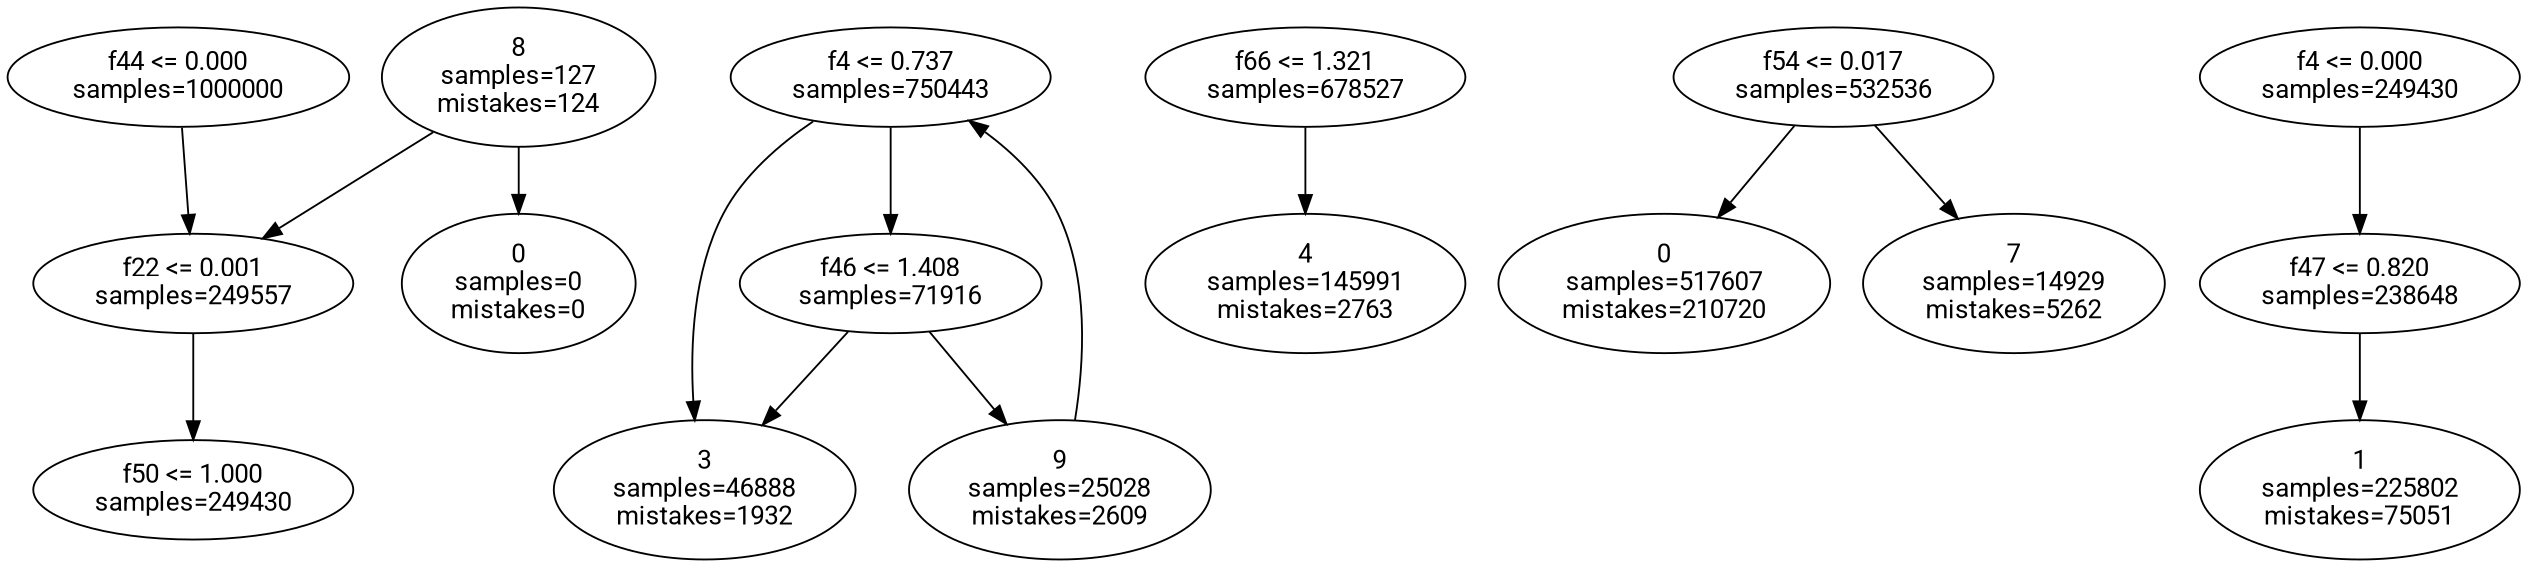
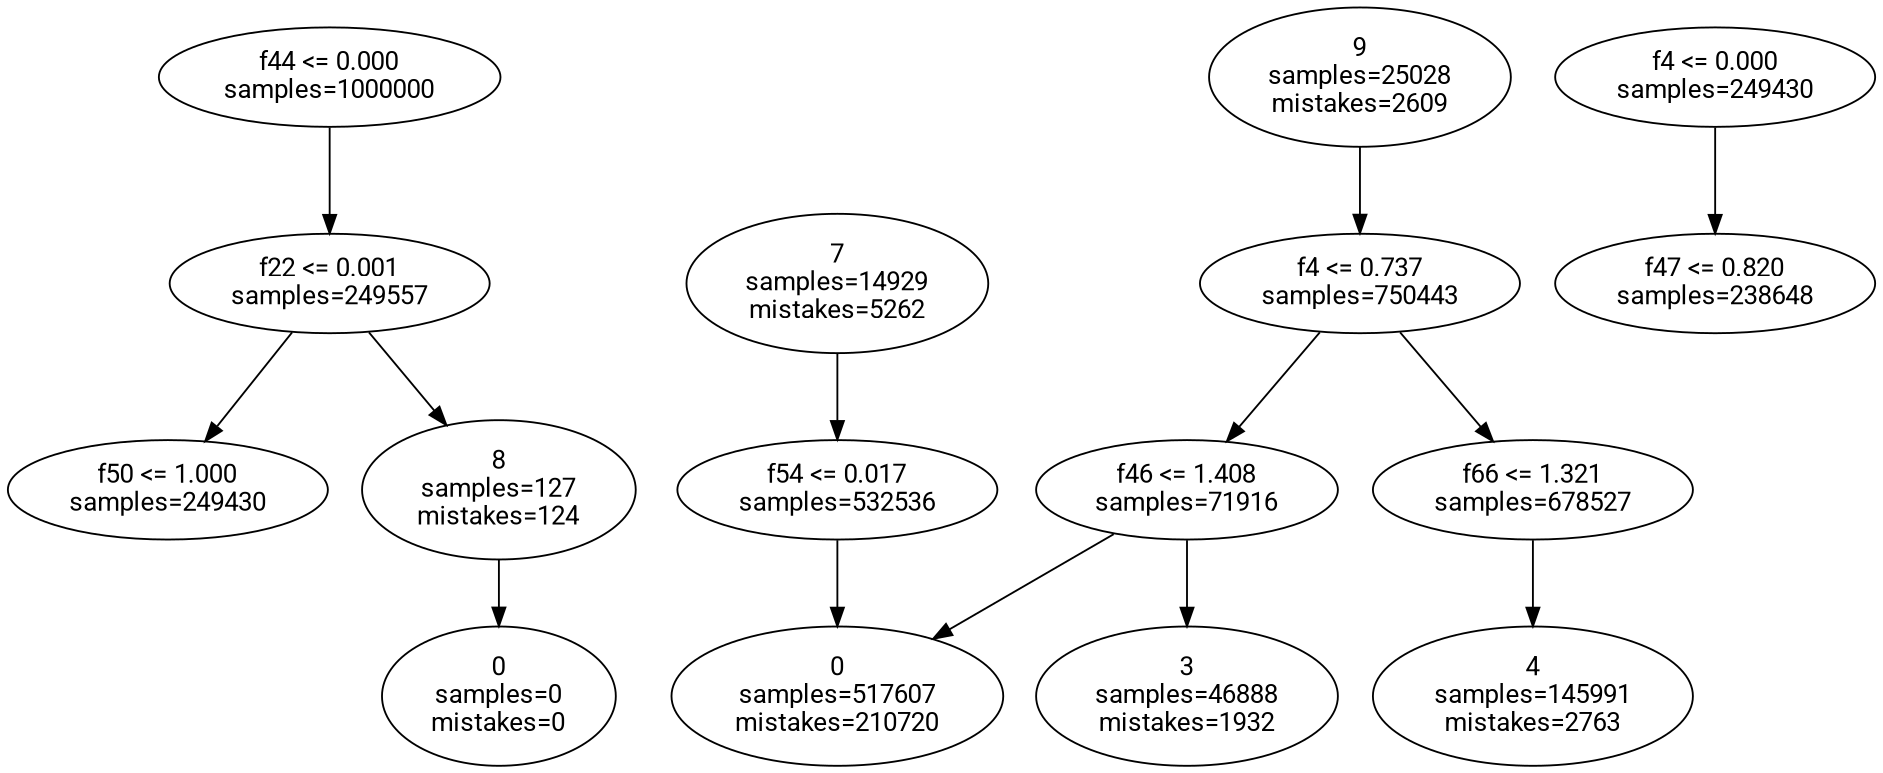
edge "f54 <= 0.017 samples=532536" -> "7 samples=14929 mistakes=5262": reversed
edge "8 samples=127 mistakes=124" -> "f22 <= 0.001 samples=249557": reversed
edge "f4 <= 0.737 samples=750443" -> "3 samples=46888 mistakes=1932": now "f4 <= 0.737 samples=750443" -> "f66 <= 1.321 samples=678527"
edge "f46 <= 1.408 samples=71916" -> "9 samples=25028 mistakes=2609": now "f46 <= 1.408 samples=71916" -> "0 samples=517607 mistakes=210720"
node "1 samples=225802 mistakes=75051": removed
